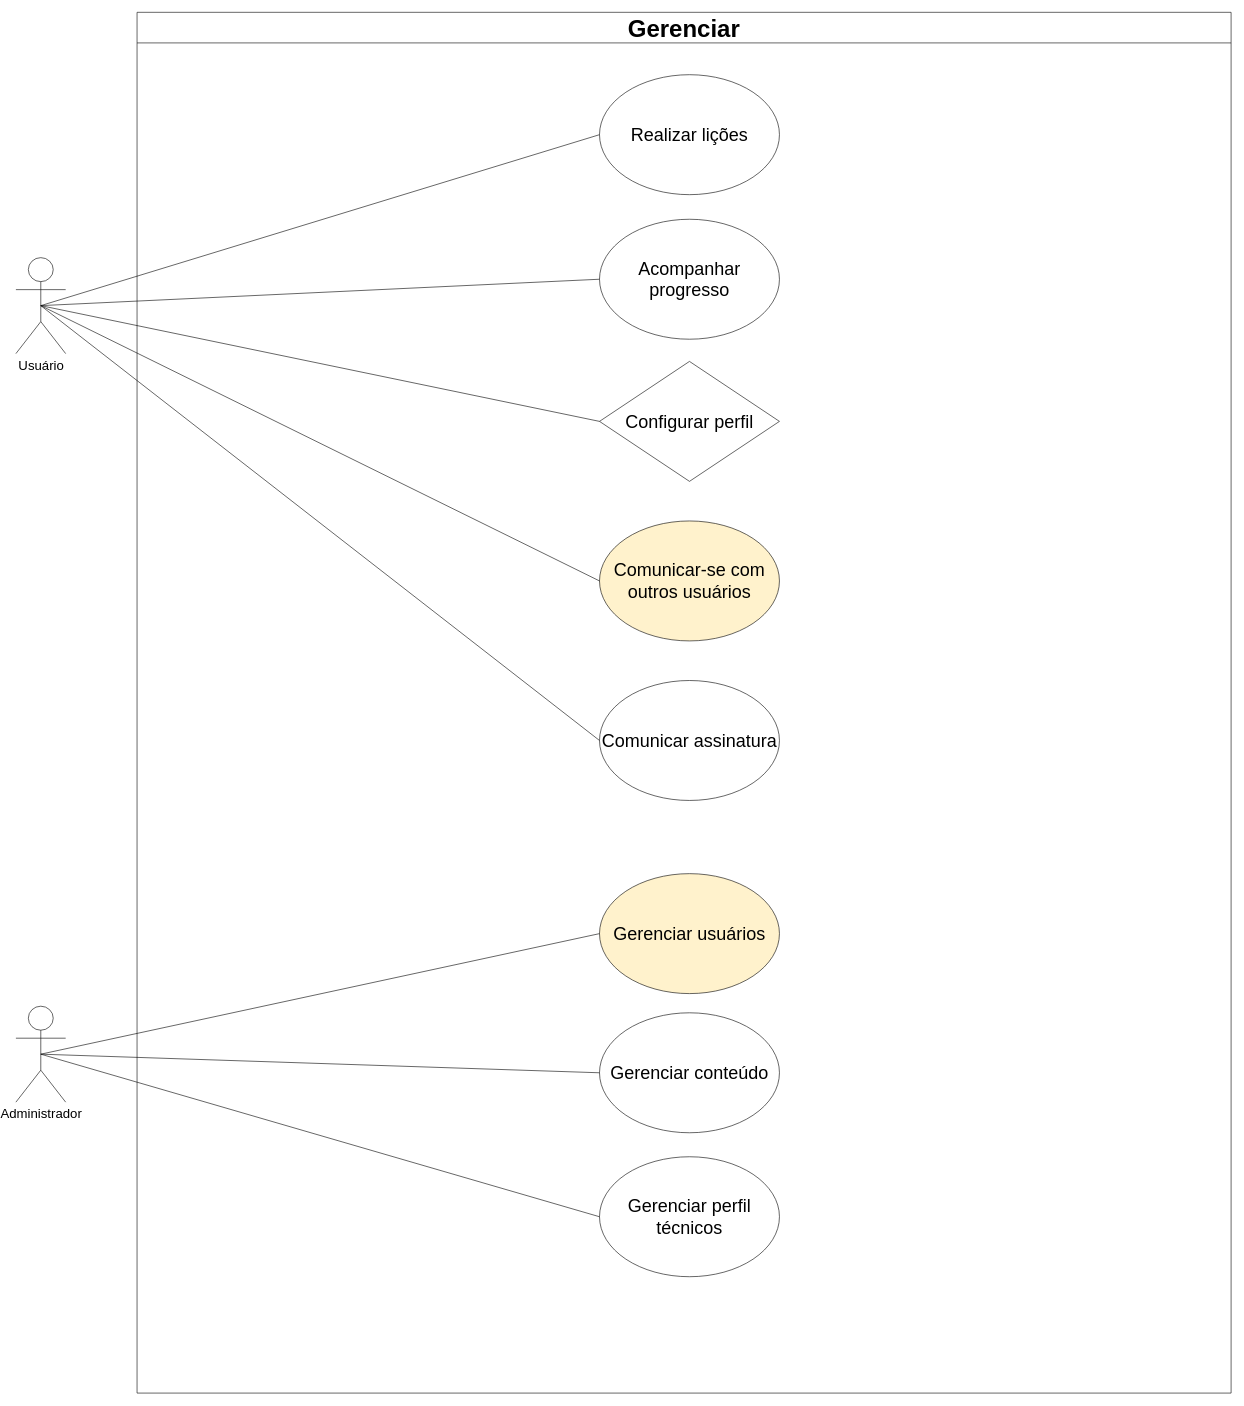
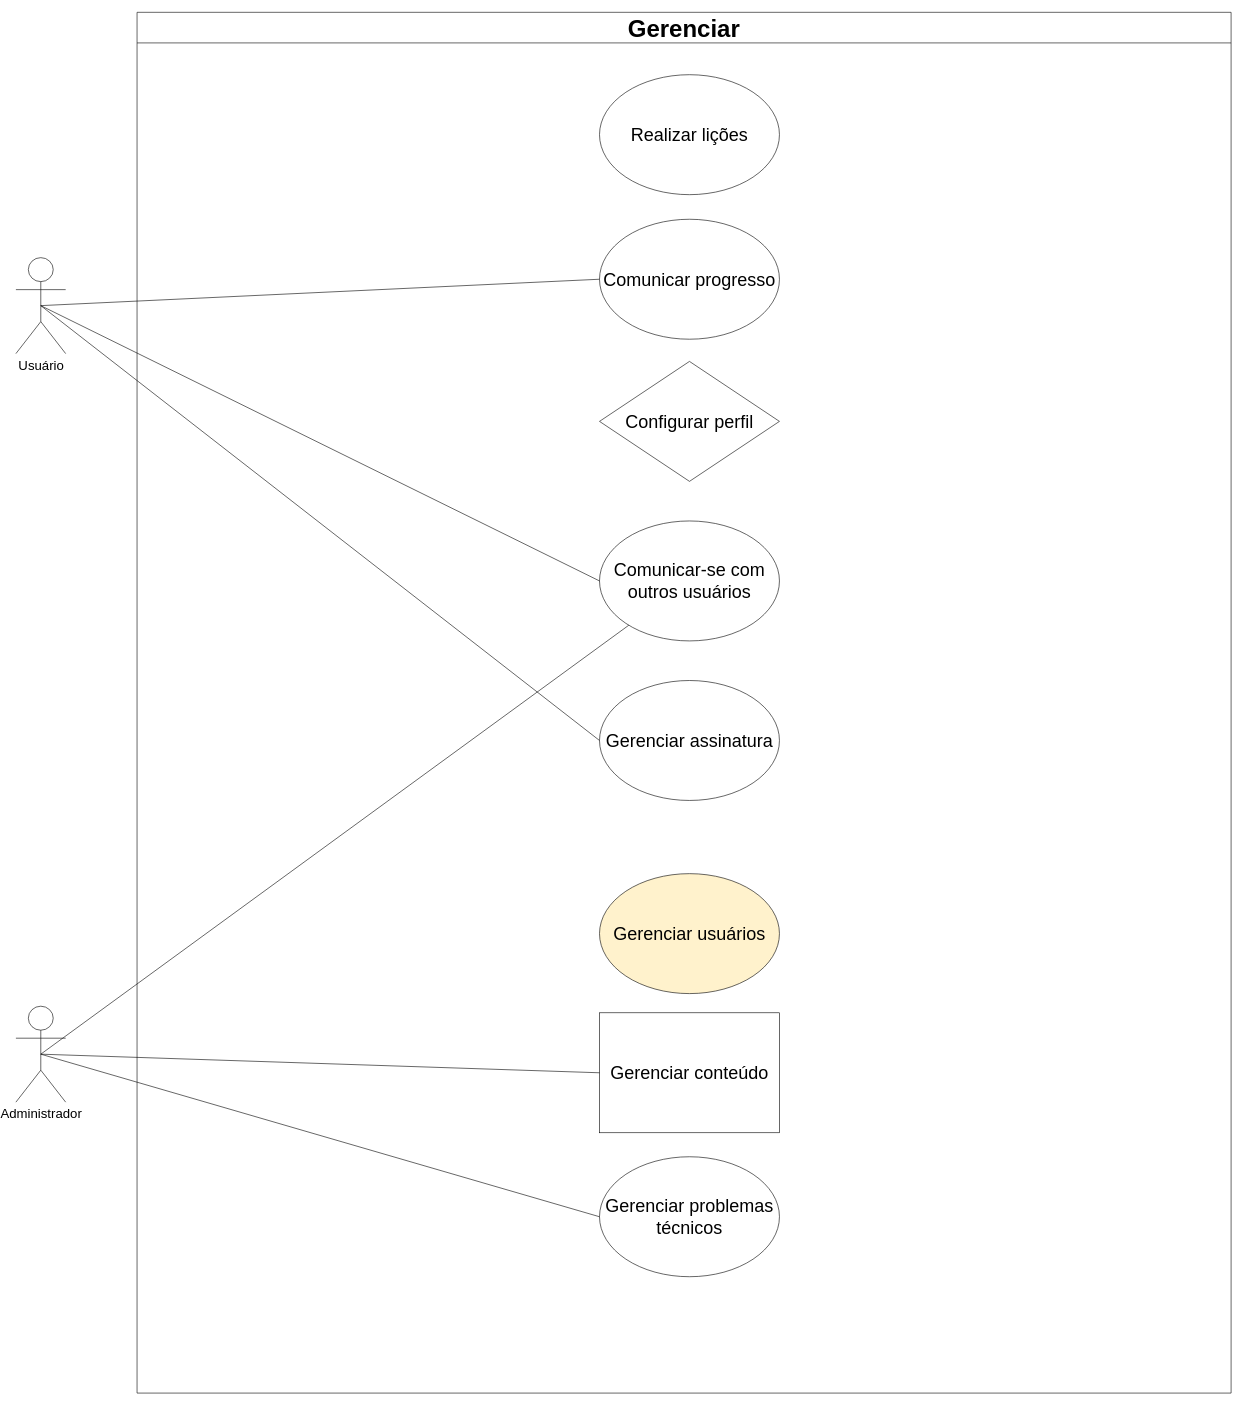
edge "Realizar lições" -- "Usuário": removed
node "Acompanhar progresso": label "Acompanhar progresso" -> "Comunicar progresso"
edge "Usuário" -- "Configurar perfil": removed
node "Comunicar-se com outros usuários": fillcolor #fff2cc -> #ffffff
node "Comunicar assinatura": label "Comunicar assinatura" -> "Gerenciar assinatura"
edge "Gerenciar usuários" -- "Administrador": now "Comunicar-se com outros usuários" -- "Administrador"
node "Gerenciar conteúdo": shape ellipse -> rectangle
node "Gerenciar perfil técnicos": label "Gerenciar perfil técnicos" -> "Gerenciar problemas técnicos"
